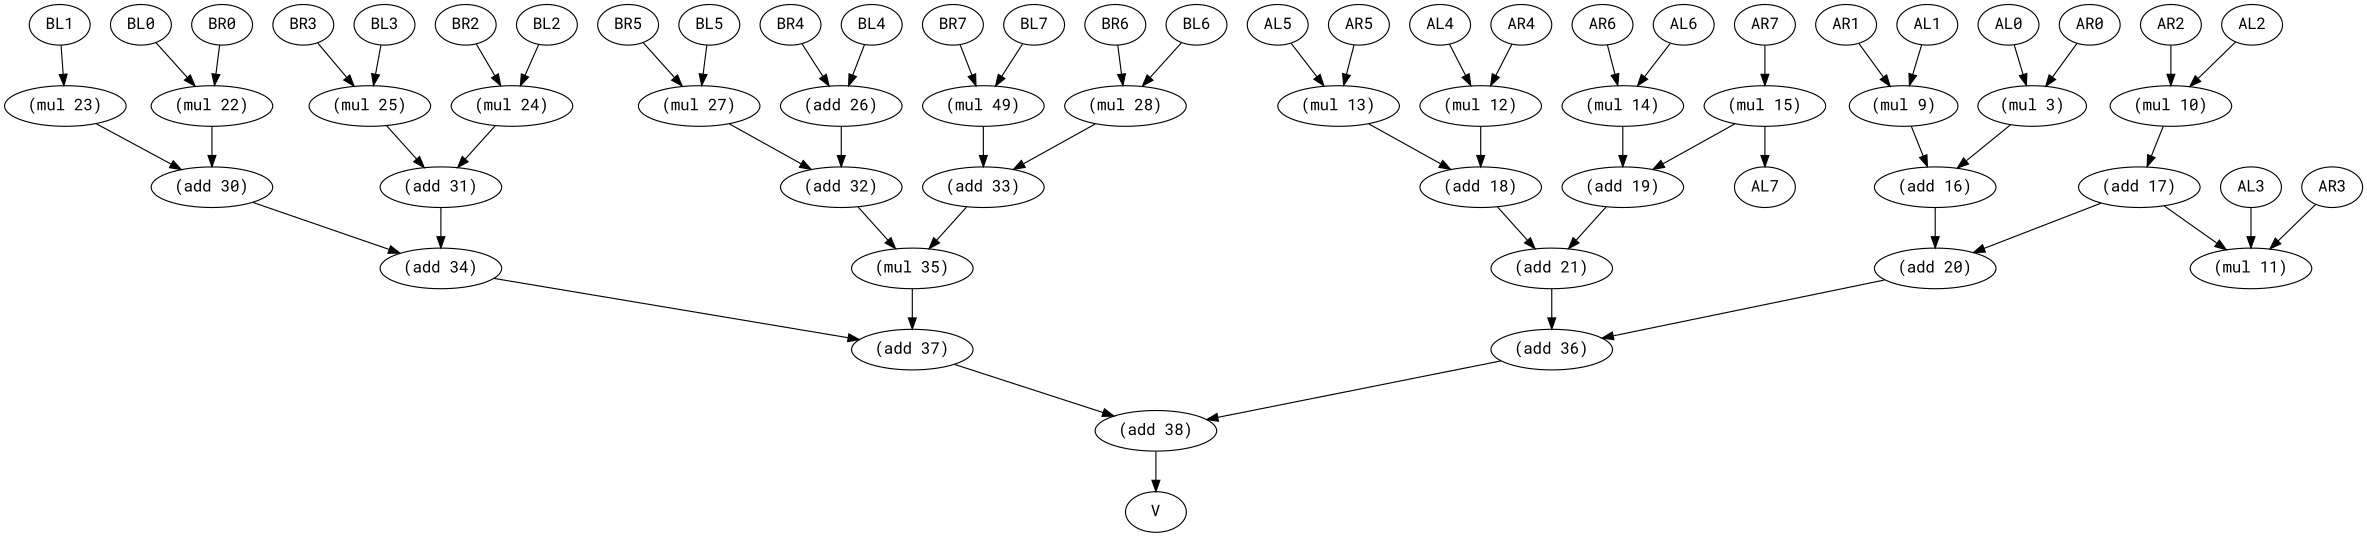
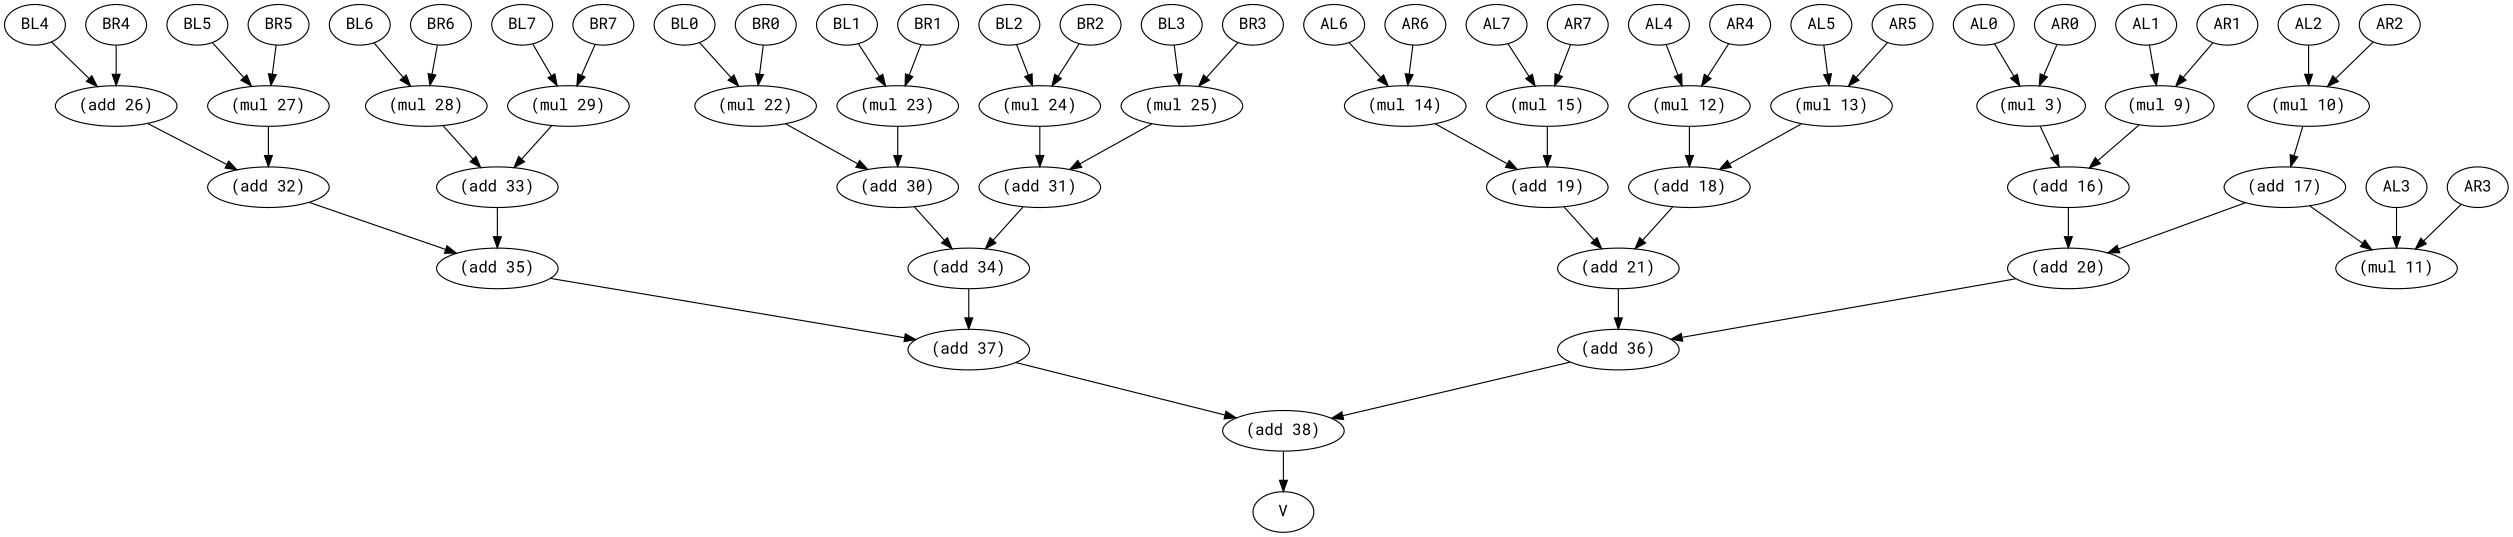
node "BR1": added
node "(mul 49)": label "(mul 49)" -> "(mul 29)"
edge "(mul 15)" -> "AL7": reversed
node "(mul 35)": label "(mul 35)" -> "(add 35)"
